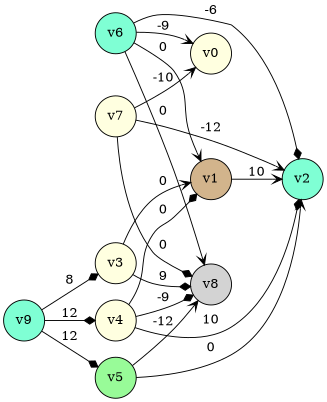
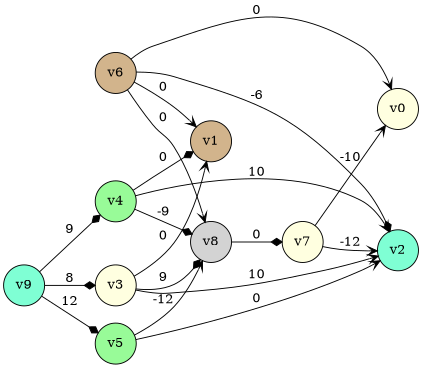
edge "v6" -> "v0": label "-9" -> "0"
node "v6": fillcolor aquamarine -> tan
edge "v1" -> "v2": now "v3" -> "v2"
edge "v7" -> "v8": reversed
edge "v9" -> "v4": label "12" -> "9"
edge "v4" -> "v2": arrowhead diamond -> vee
node "v4": fillcolor lightyellow -> palegreen
